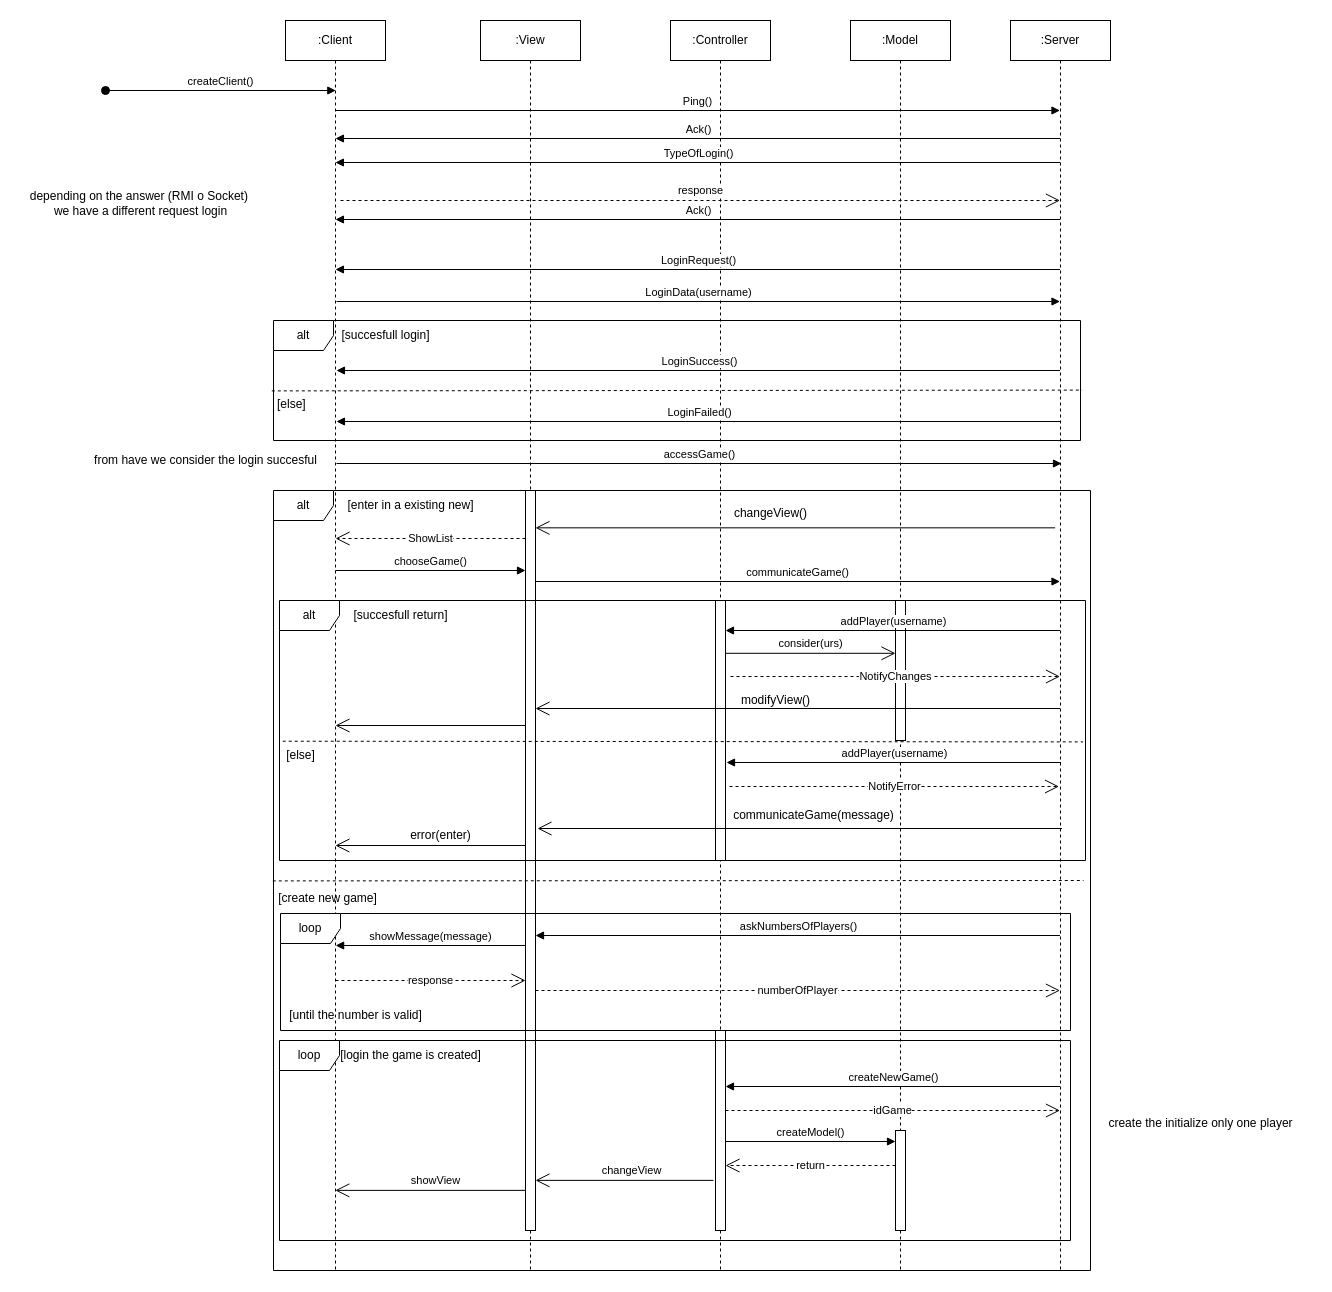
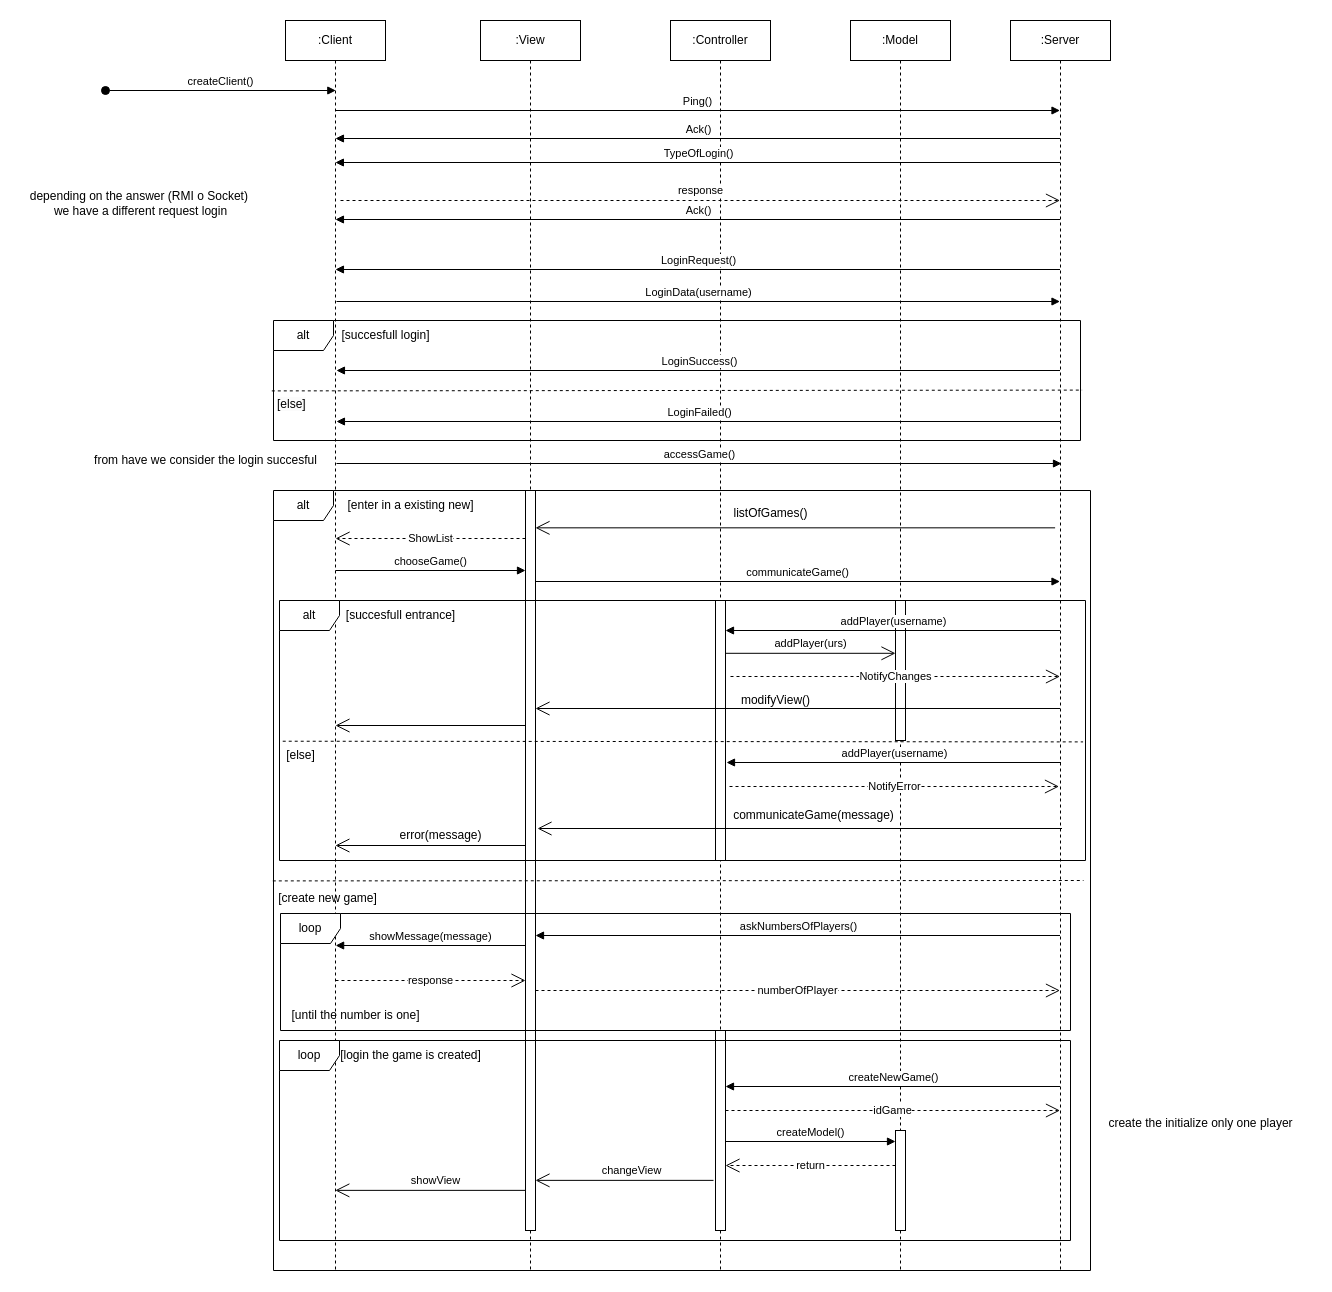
node "changeView()": label "changeView()" -> "listOfGames()"
node "[succesfull return]": label "[succesfull return]" -> "[succesfull entrance]"
node "consider(urs)": label "consider(urs)" -> "addPlayer(urs)"
node "error(enter)": label "error(enter)" -> "error(message)"
node "[until the number is valid]": label "[until the number is valid]" -> "[until the number is one]"
